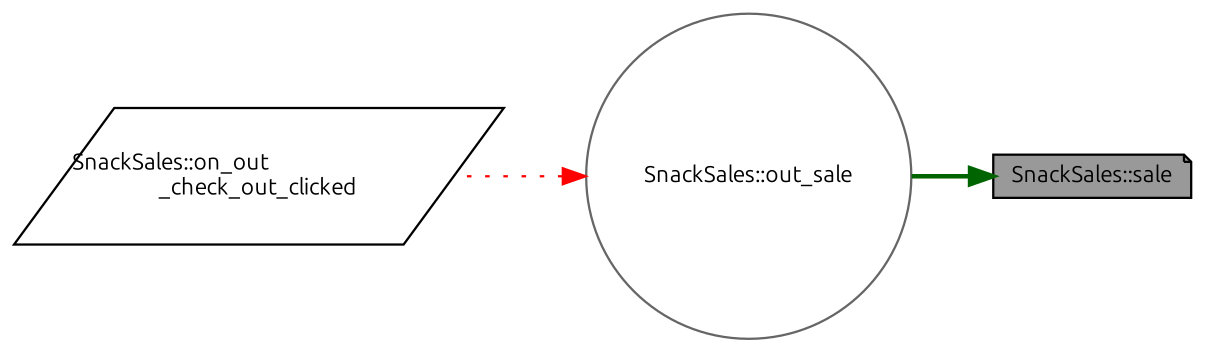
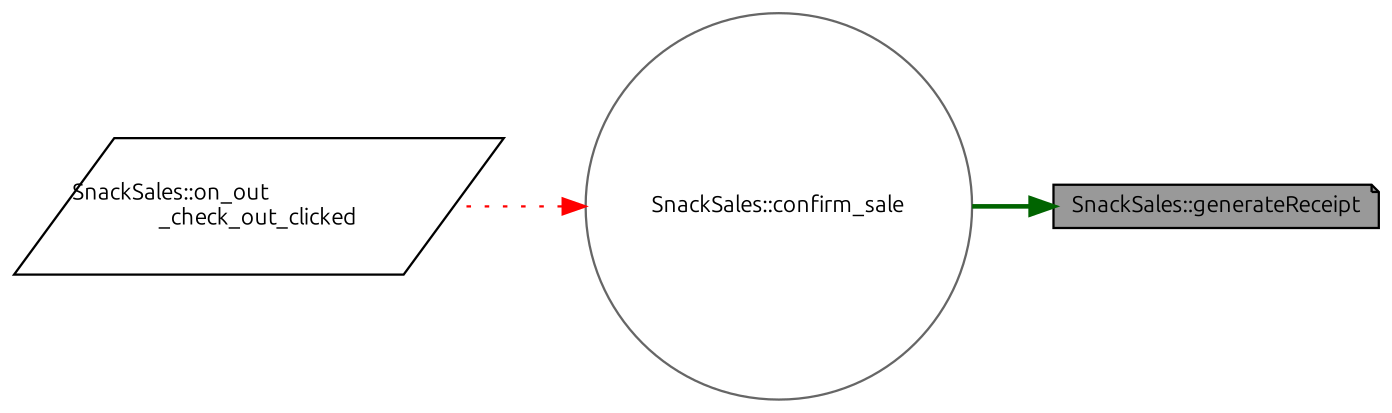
node "SnackSales::out_sale": label "SnackSales::out_sale" -> "SnackSales::confirm_sale"
node "SnackSales::sale": label "SnackSales::sale" -> "SnackSales::generateReceipt"
